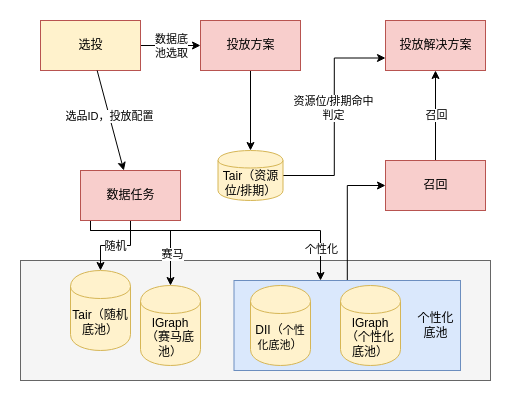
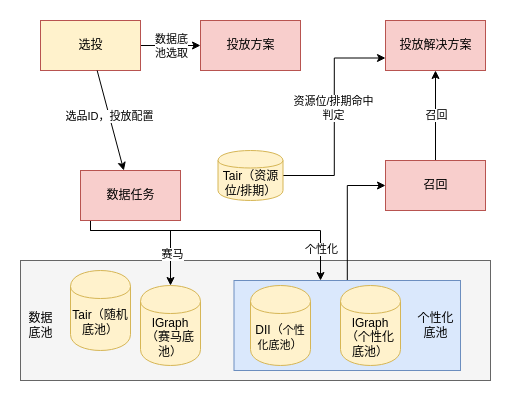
edge "投放方案" -> "Tair（资源位/排期）": removed
edge "数据任务" -> "Tair（随机底池）": removed, label "随机"
node "数据 底池": added
